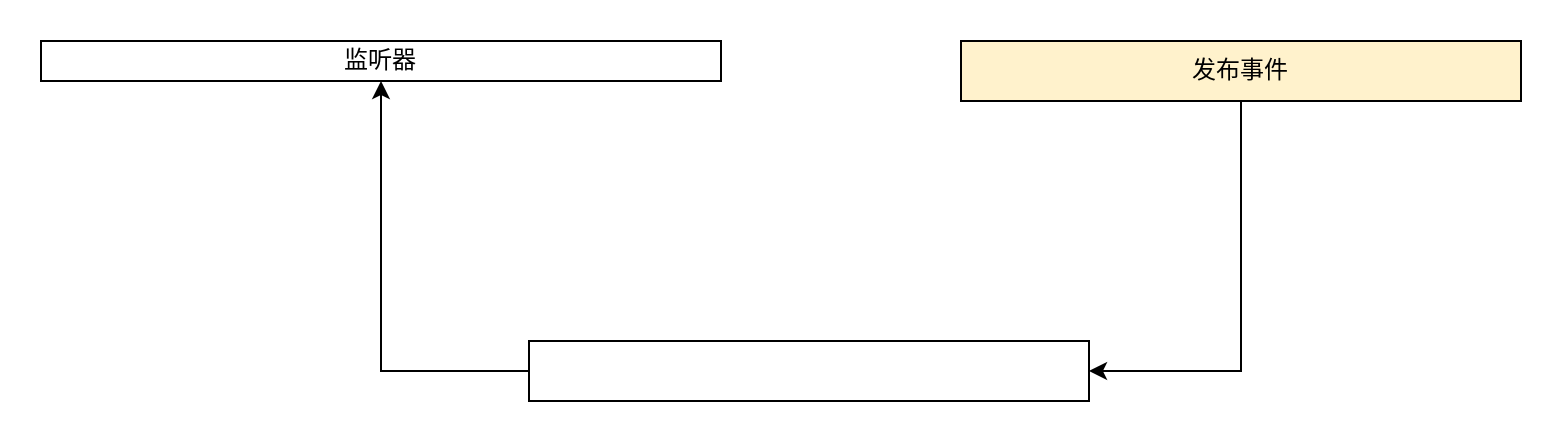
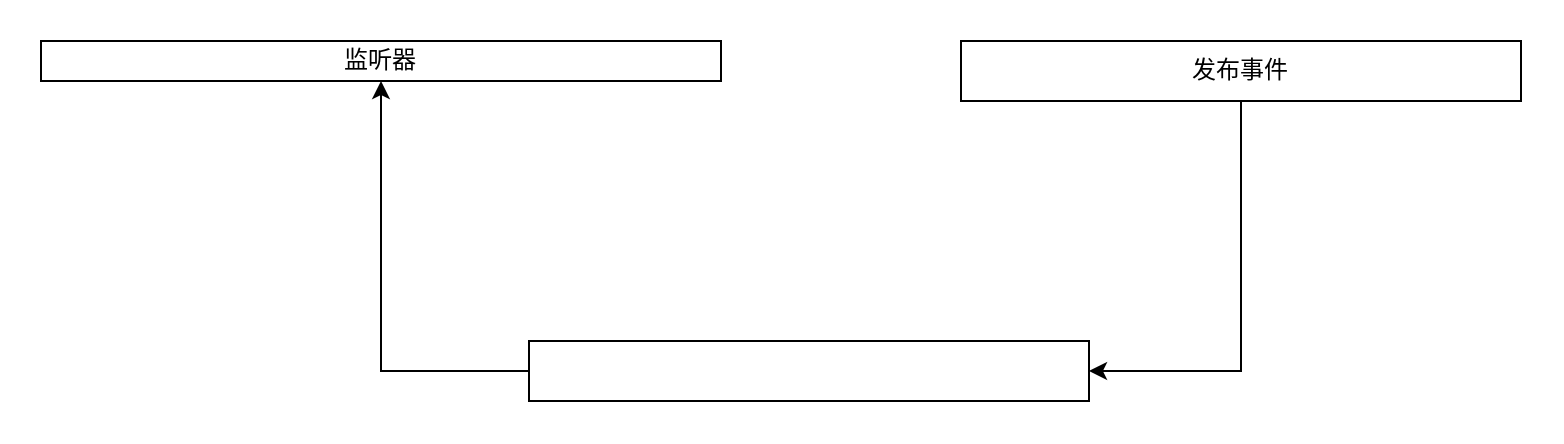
node "发布事件": fillcolor #fff2cc -> #ffffff
